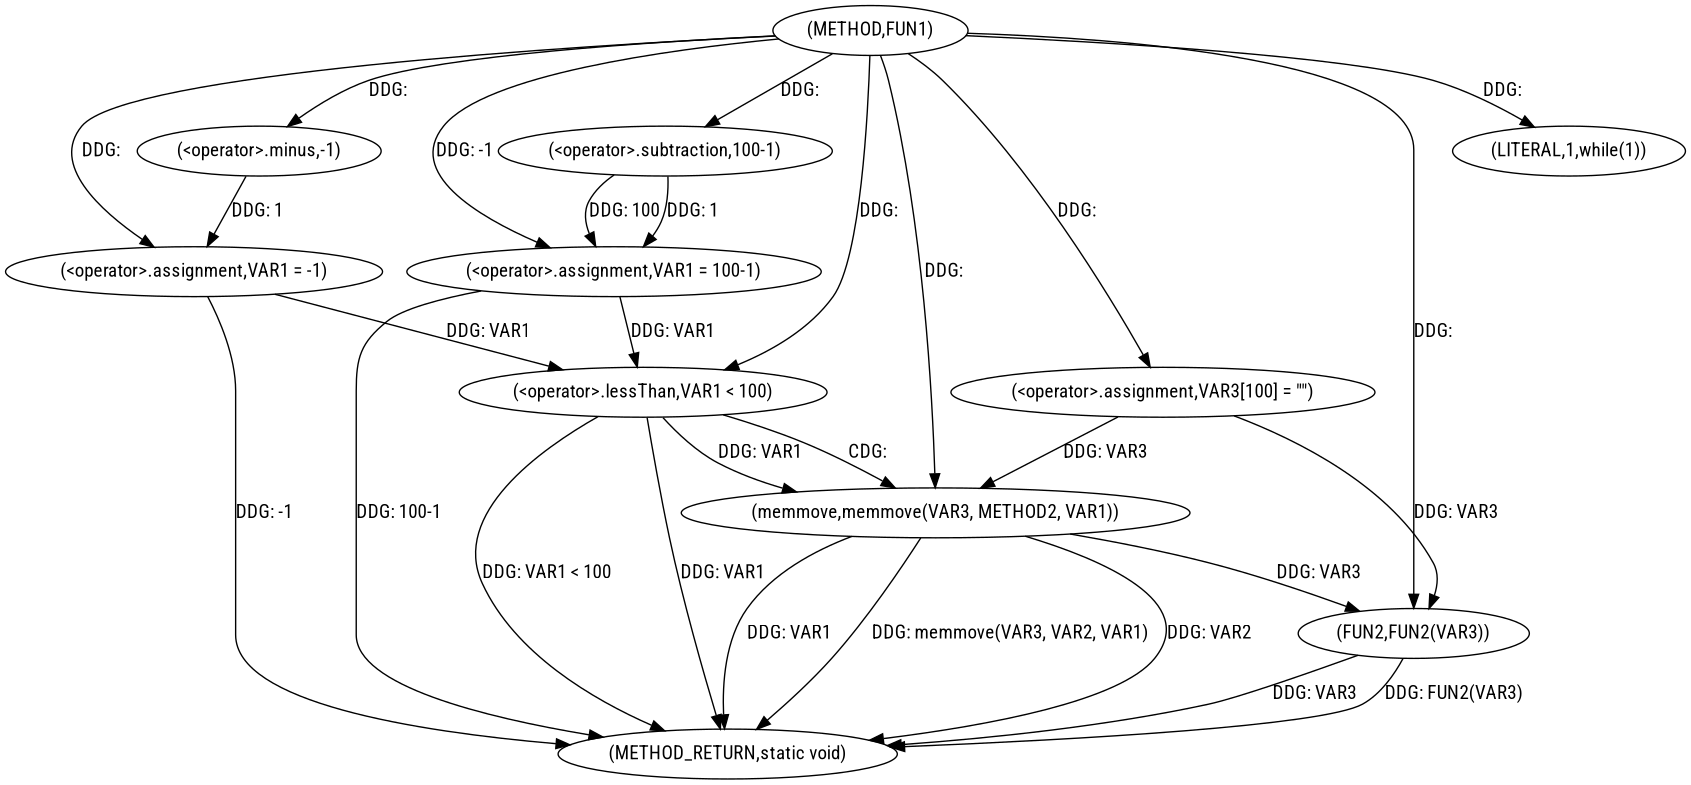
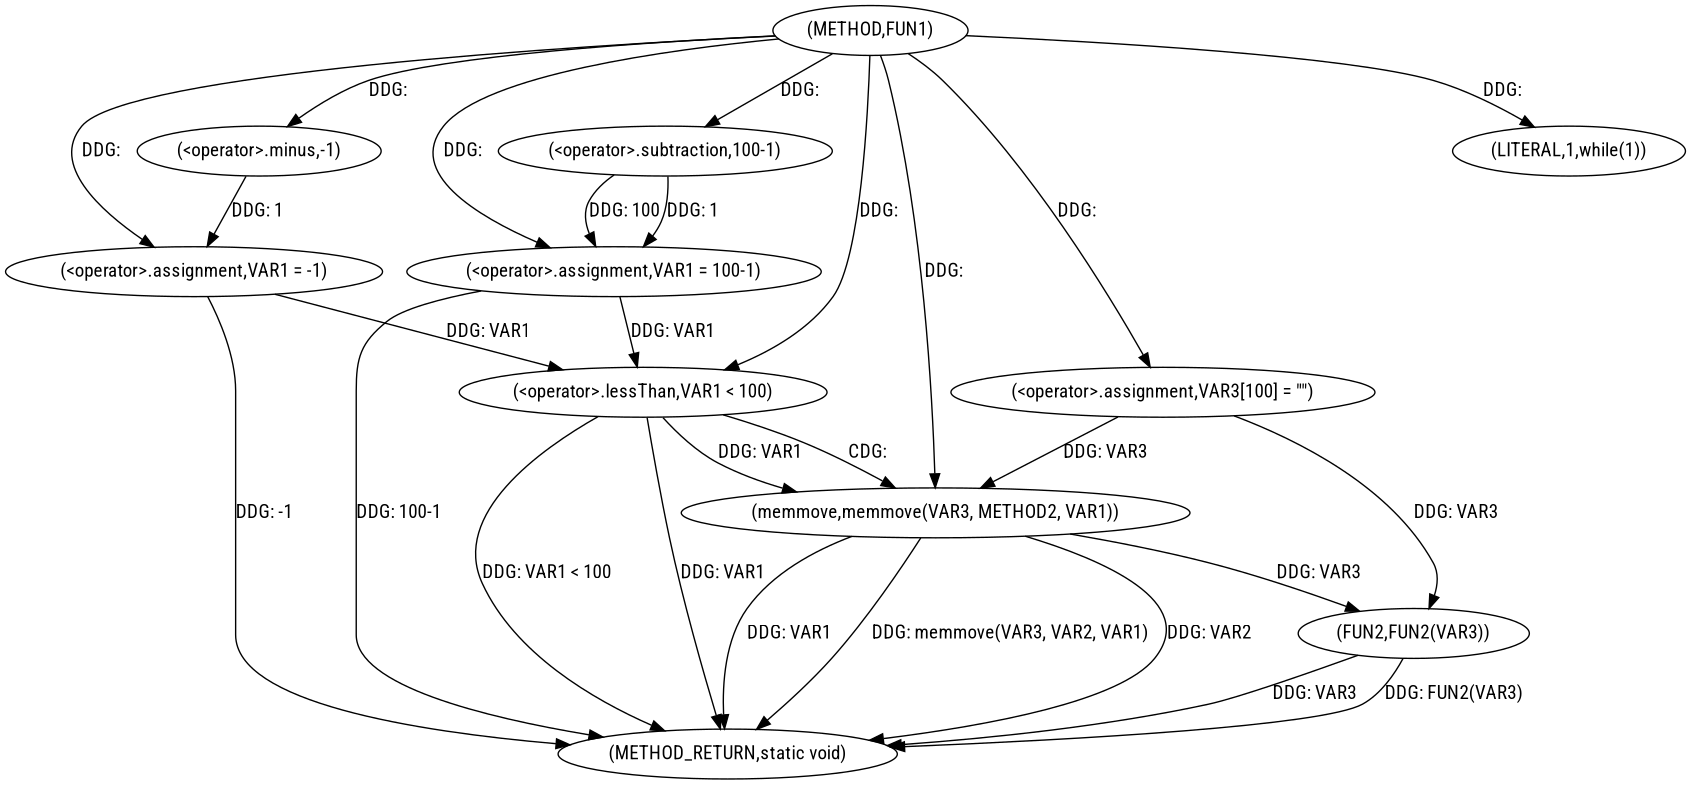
edge "(METHOD,FUN1)" -> "(FUN2,FUN2(VAR3))": removed, label "DDG:"
edge "(METHOD,FUN1)" -> "(<operator>.assignment,VAR1 = 100-1)": label "DDG: -1" -> "DDG: "
